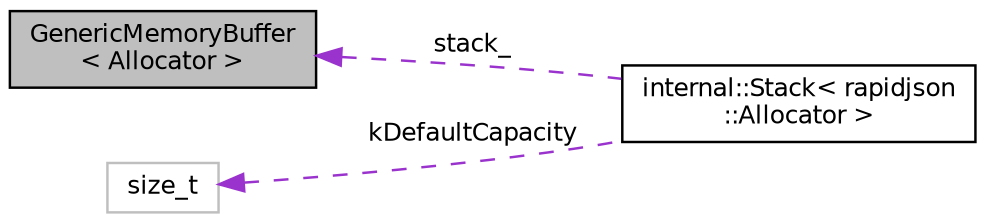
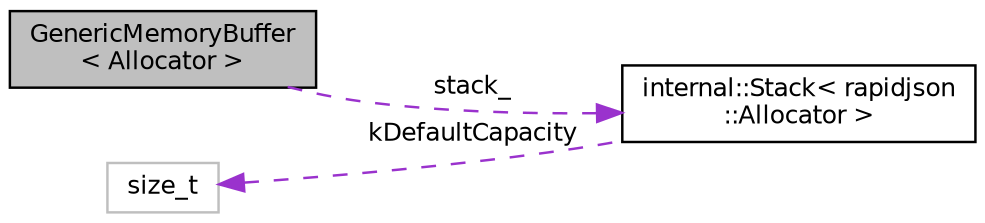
edge "internal::Stack< rapidjson ::Allocator >" -> "GenericMemoryBuffer < Allocator >": reversed
